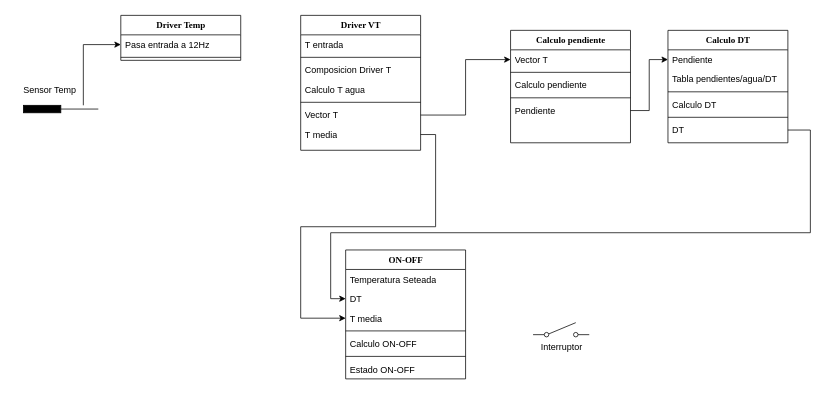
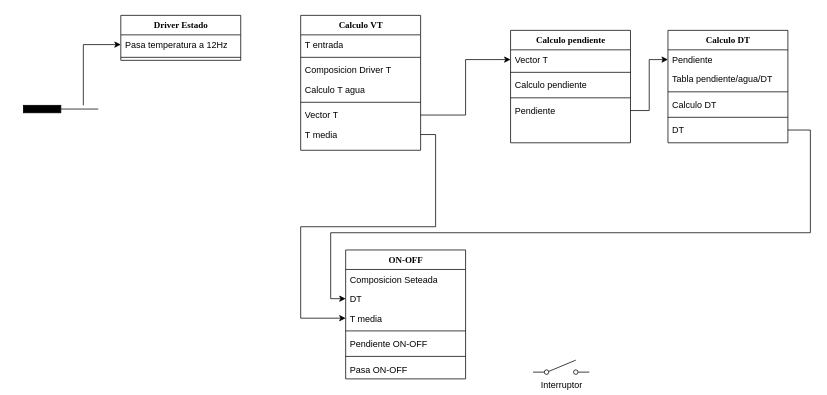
node "Driver Temp": label "Driver Temp" -> "Driver Estado"
node "Driver VT": label "Driver VT" -> "Calculo VT"
node "Pasa entrada a 12Hz": label "Pasa entrada a 12Hz" -> "Pasa temperatura a 12Hz"
node "Tabla pendientes/agua/DT": label "Tabla pendientes/agua/DT" -> "Tabla pendiente/agua/DT"
node "Sensor Temp": removed
node "Temperatura Seteada": label "Temperatura Seteada" -> "Composicion Seteada"
node "Interruptor": moved (561, 330) -> (561, 368)
node "Calculo ON-OFF": label "Calculo ON-OFF" -> "Pendiente ON-OFF"
node "Estado ON-OFF": label "Estado ON-OFF" -> "Pasa ON-OFF"
